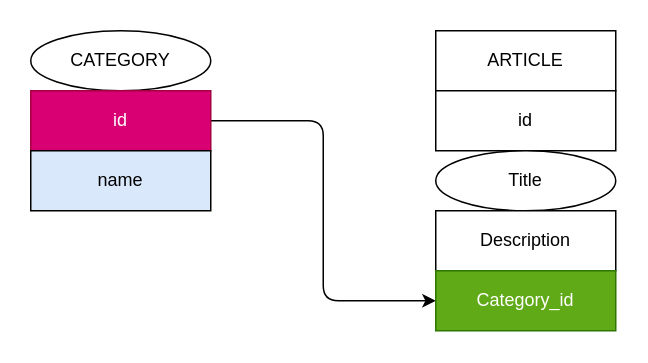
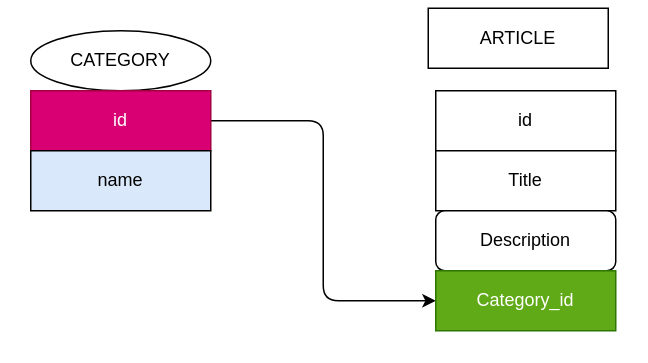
node "ARTICLE": moved (526, 61) -> (518, 38)
node "Title": shape ellipse -> rectangle
node "Description": shape rectangle -> rounded rectangle
